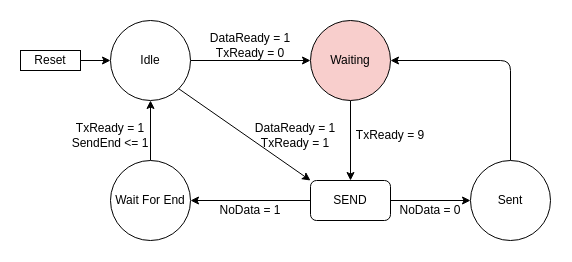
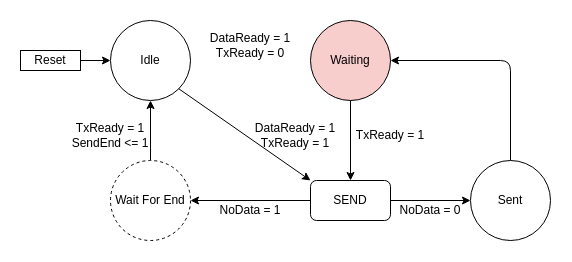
edge "Idle" -> "Waiting": removed
node "TxReady = 9": label "TxReady = 9" -> "TxReady = 1"
node "Wait For End": style solid -> dashed
